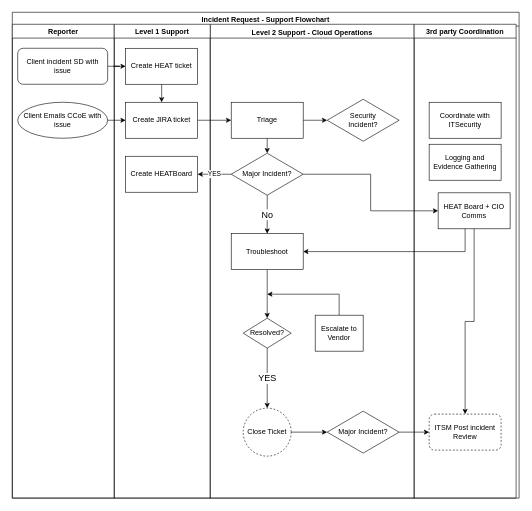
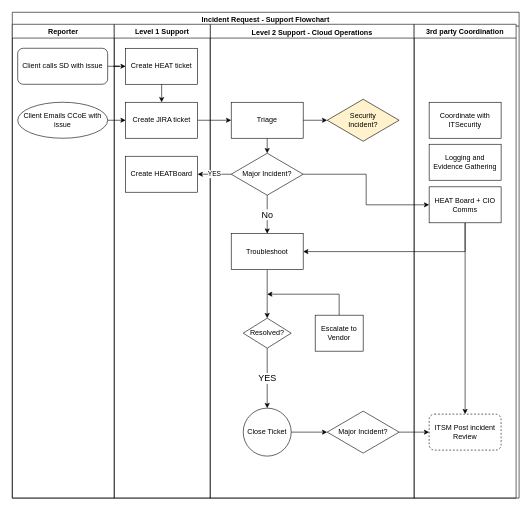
node "Client incident SD with issue": label "Client incident SD with issue" -> "Client calls SD with issue"
node "Security Incident?": fillcolor #ffffff -> #fff2cc
node "HEAT Board + CIO Comms": moved (474, 211) -> (465, 205)
node "Close Ticket": style dashed -> solid
